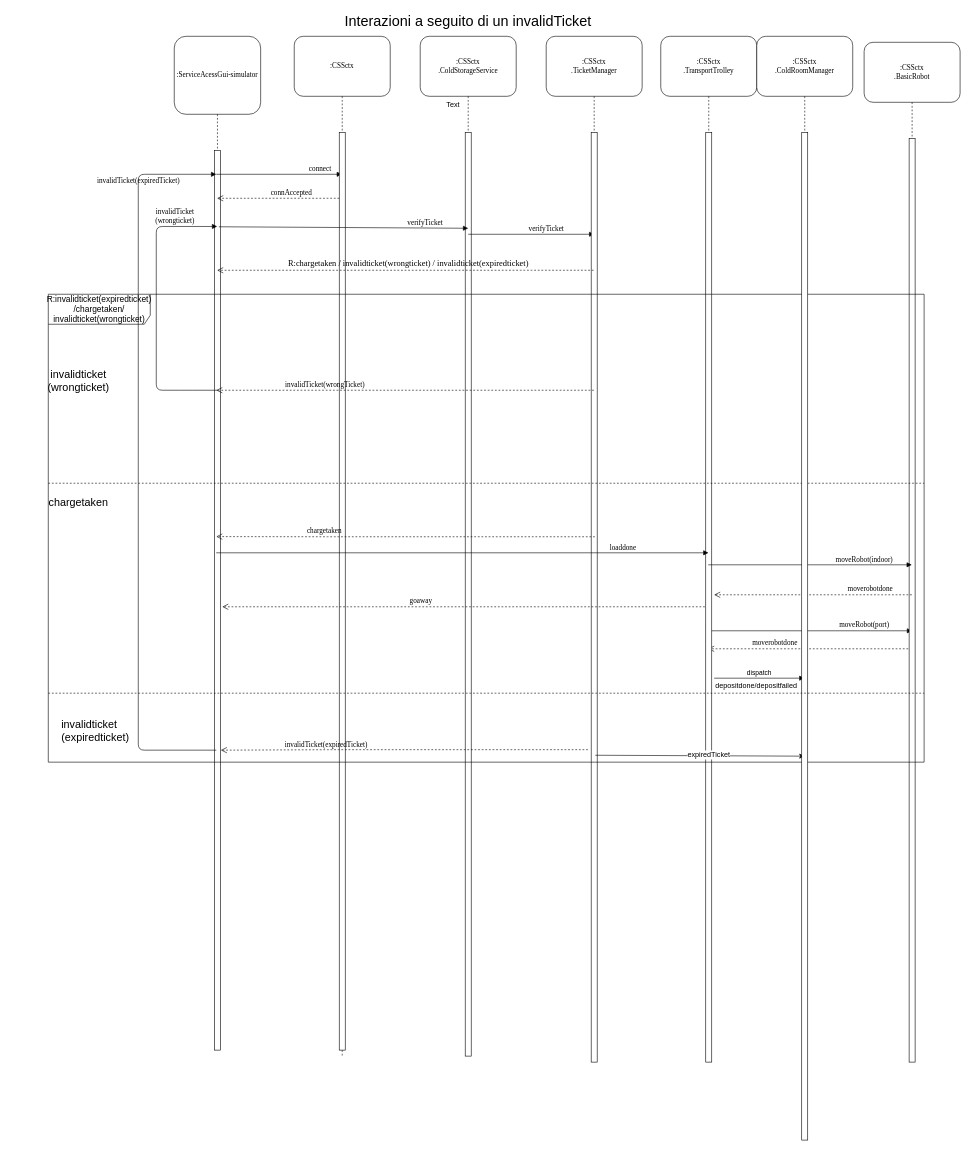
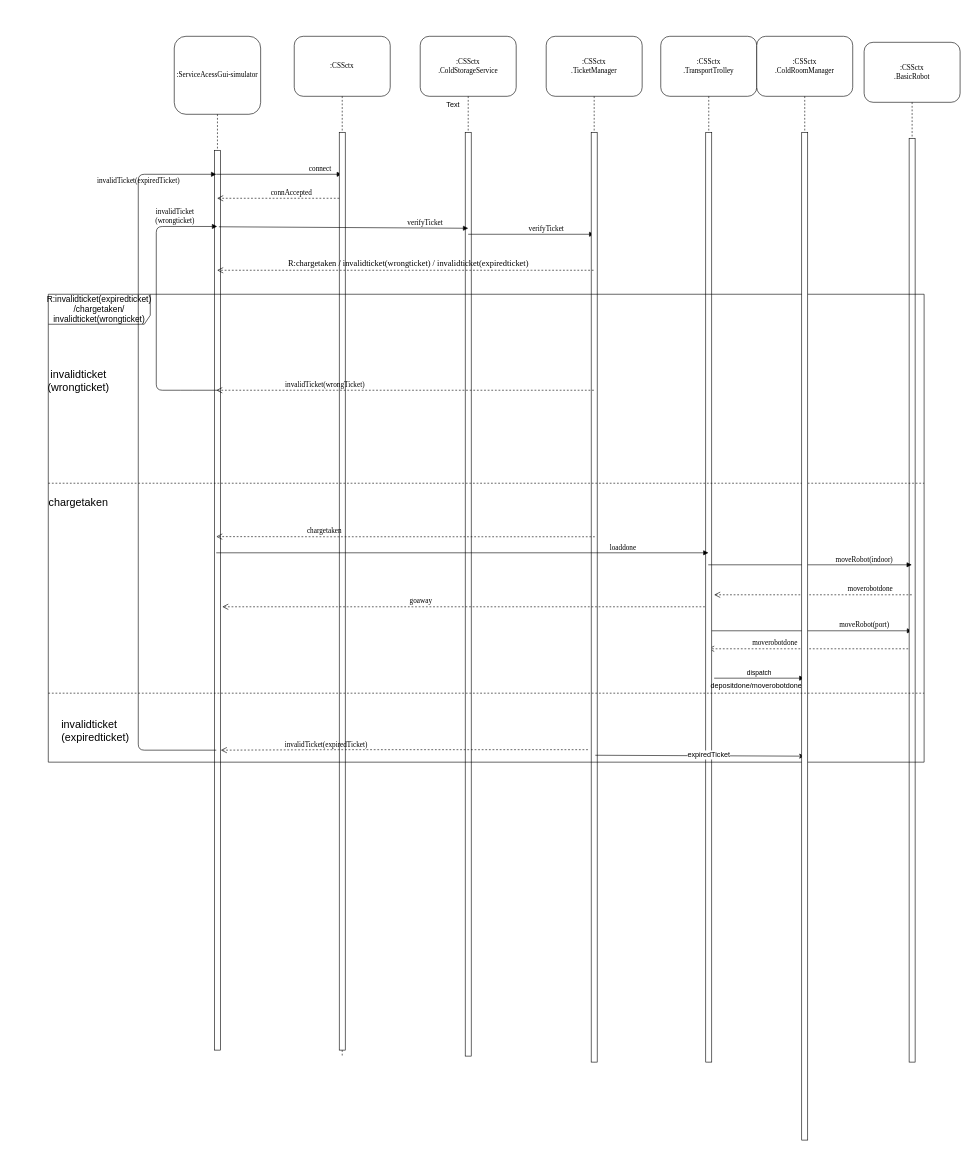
node "Interazioni a seguito di un invalidTicket": removed
node "depositdone/depositfailed": label "depositdone/depositfailed" -> "depositdone/moverobotdone"
